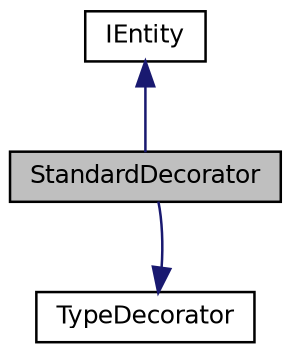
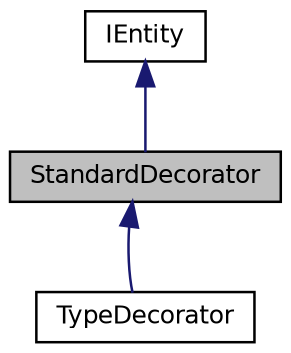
edge "StandardDecorator" -> "TypeDecorator": reversed
